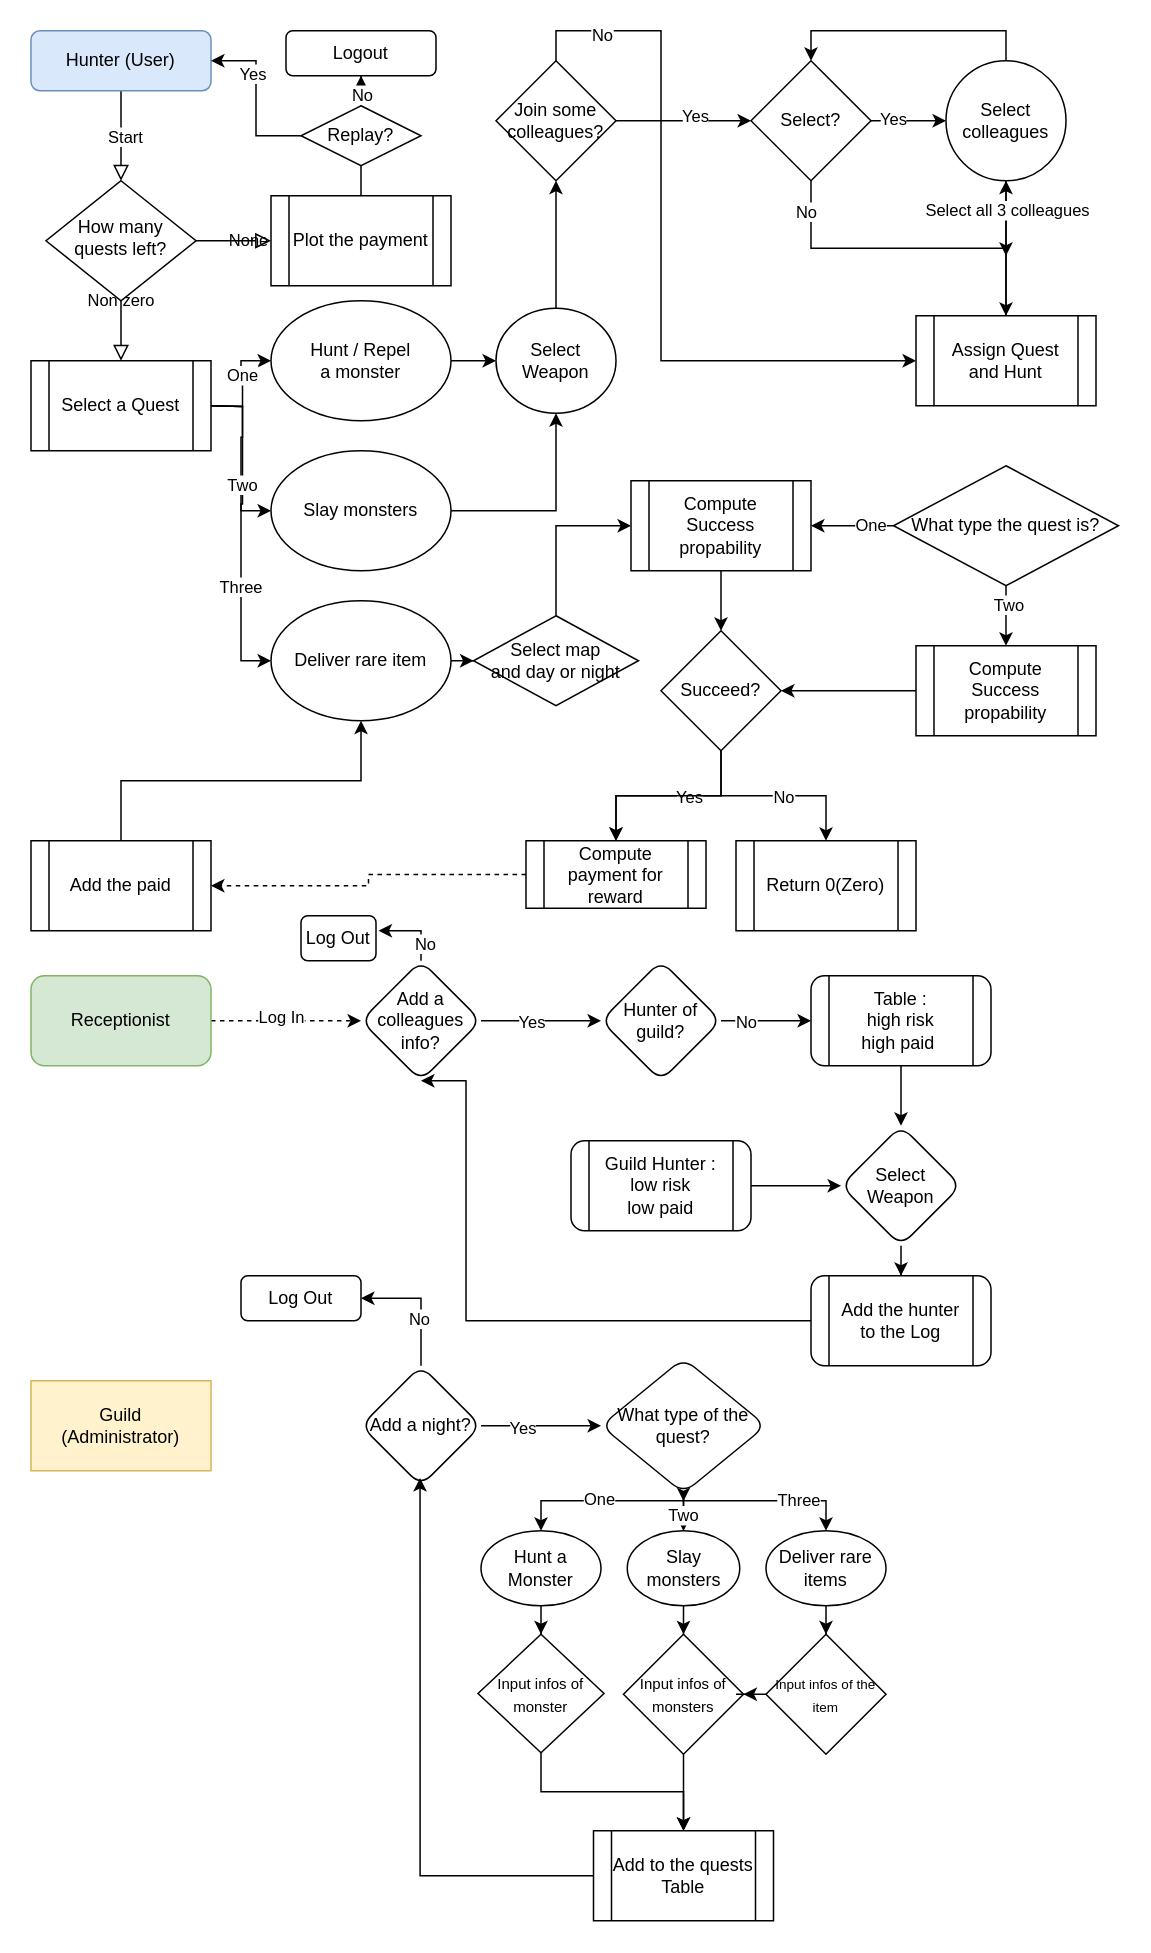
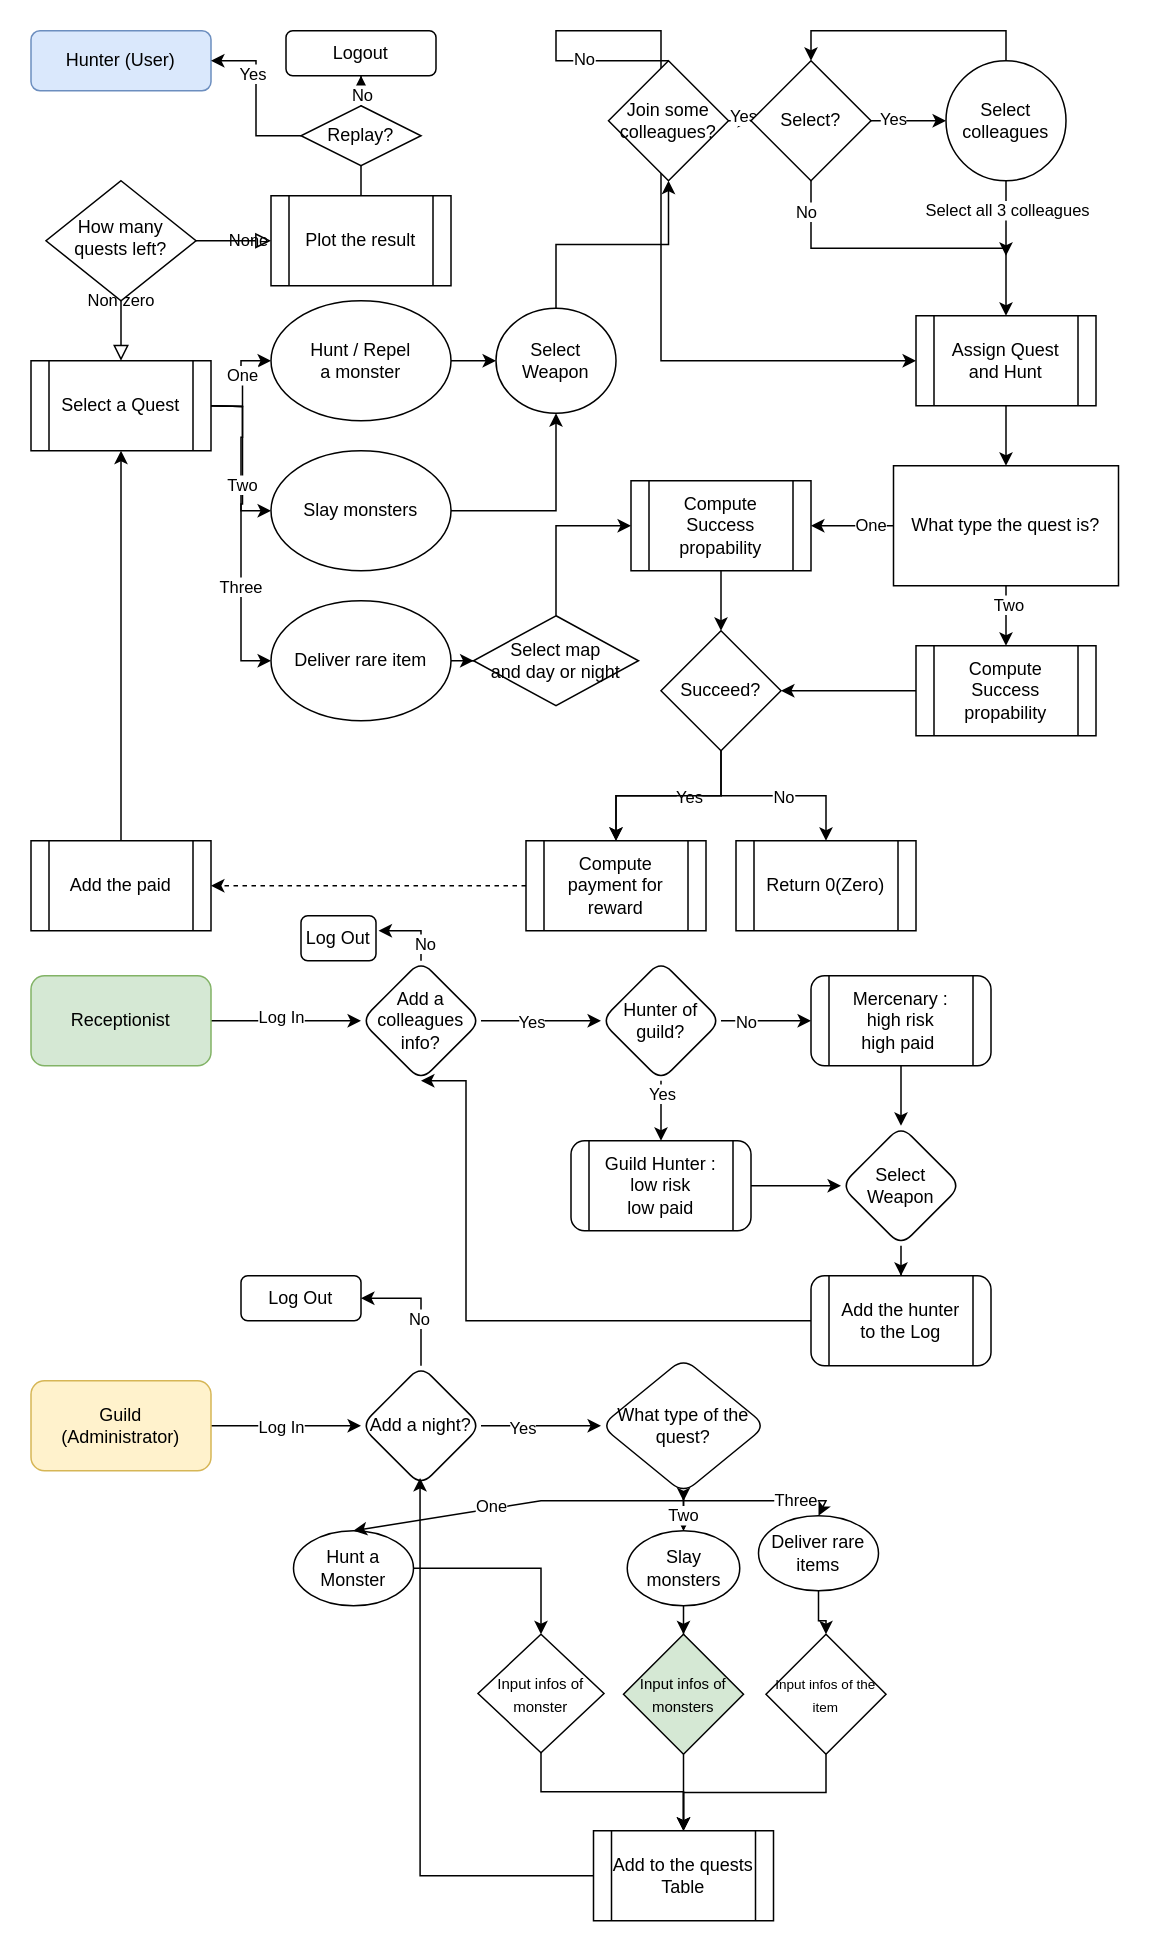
node "Join some colleagues?": moved (556, 121) -> (668, 121)
edge "Hunter (User)" -> "How many quests left?": removed, label "Start"
node "Plot the payment": label "Plot the payment" -> "Plot the result"
edge "Assign Quest and Hunt" -> "Select colleagues": now "Assign Quest and Hunt" -> "What type the quest is?"
node "What type the quest is?": shape diamond -> rectangle
edge "Add the paid" -> "Deliver rare item": now "Add the paid" -> "Select a Quest"
node "Compute payment for reward": size 180x68 -> 180x90
edge "Receptionist" -> "Add a colleagues info?": style dashed -> solid
node "Table : high risk high paid": label "Table : high risk high paid" -> "Mercenary : high risk high paid"
edge "Hunter of guild?" -> "Guild Hunter : low risk low paid": added, label "Yes"
node "Guild (Administrator)": shape rectangle -> rounded rectangle
edge "Guild (Administrator)" -> "Add a night?": added, label "Log In"
node "Hunt a Monster": moved (541, 1568) -> (353, 1568)
node "Deliver rare items": moved (826, 1568) -> (818, 1553)
node "Input infos of monsters": fillcolor #ffffff -> #d5e8d4
edge "Input infos of the item" -> "Input infos of monsters": now "Input infos of the item" -> "Add to the quests Table"
